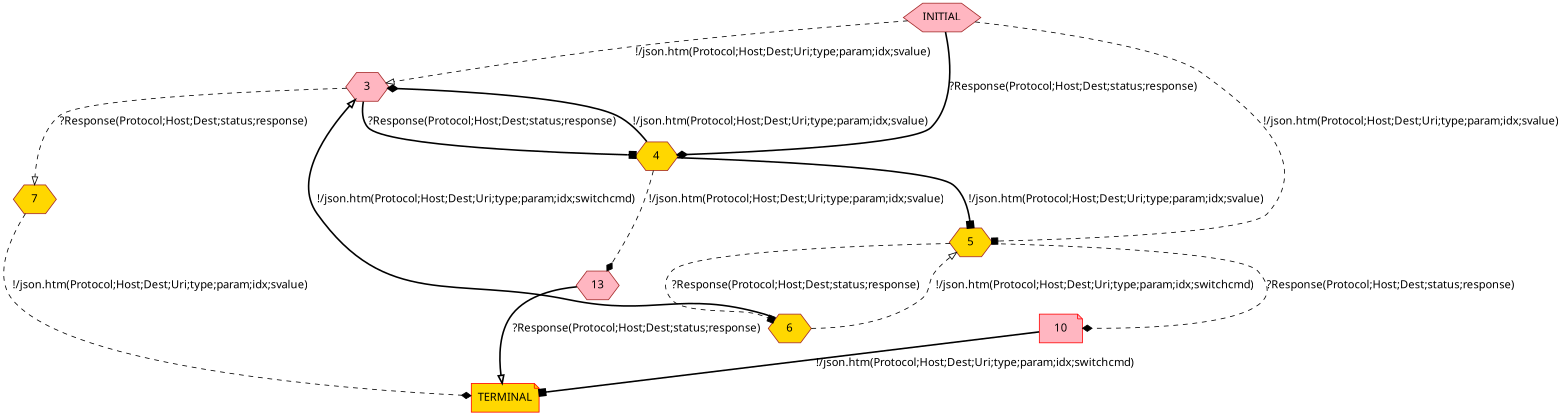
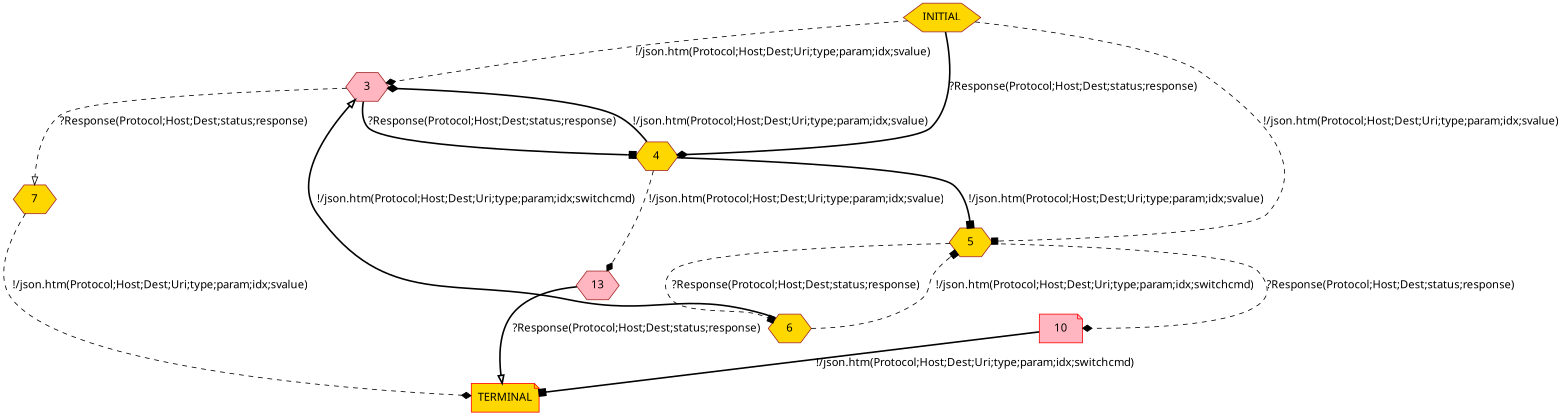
node "INITIAL": fillcolor lightpink -> gold
edge "INITIAL" -> "3": arrowhead onormal -> diamond
edge "6" -> "5": arrowhead onormal -> box
